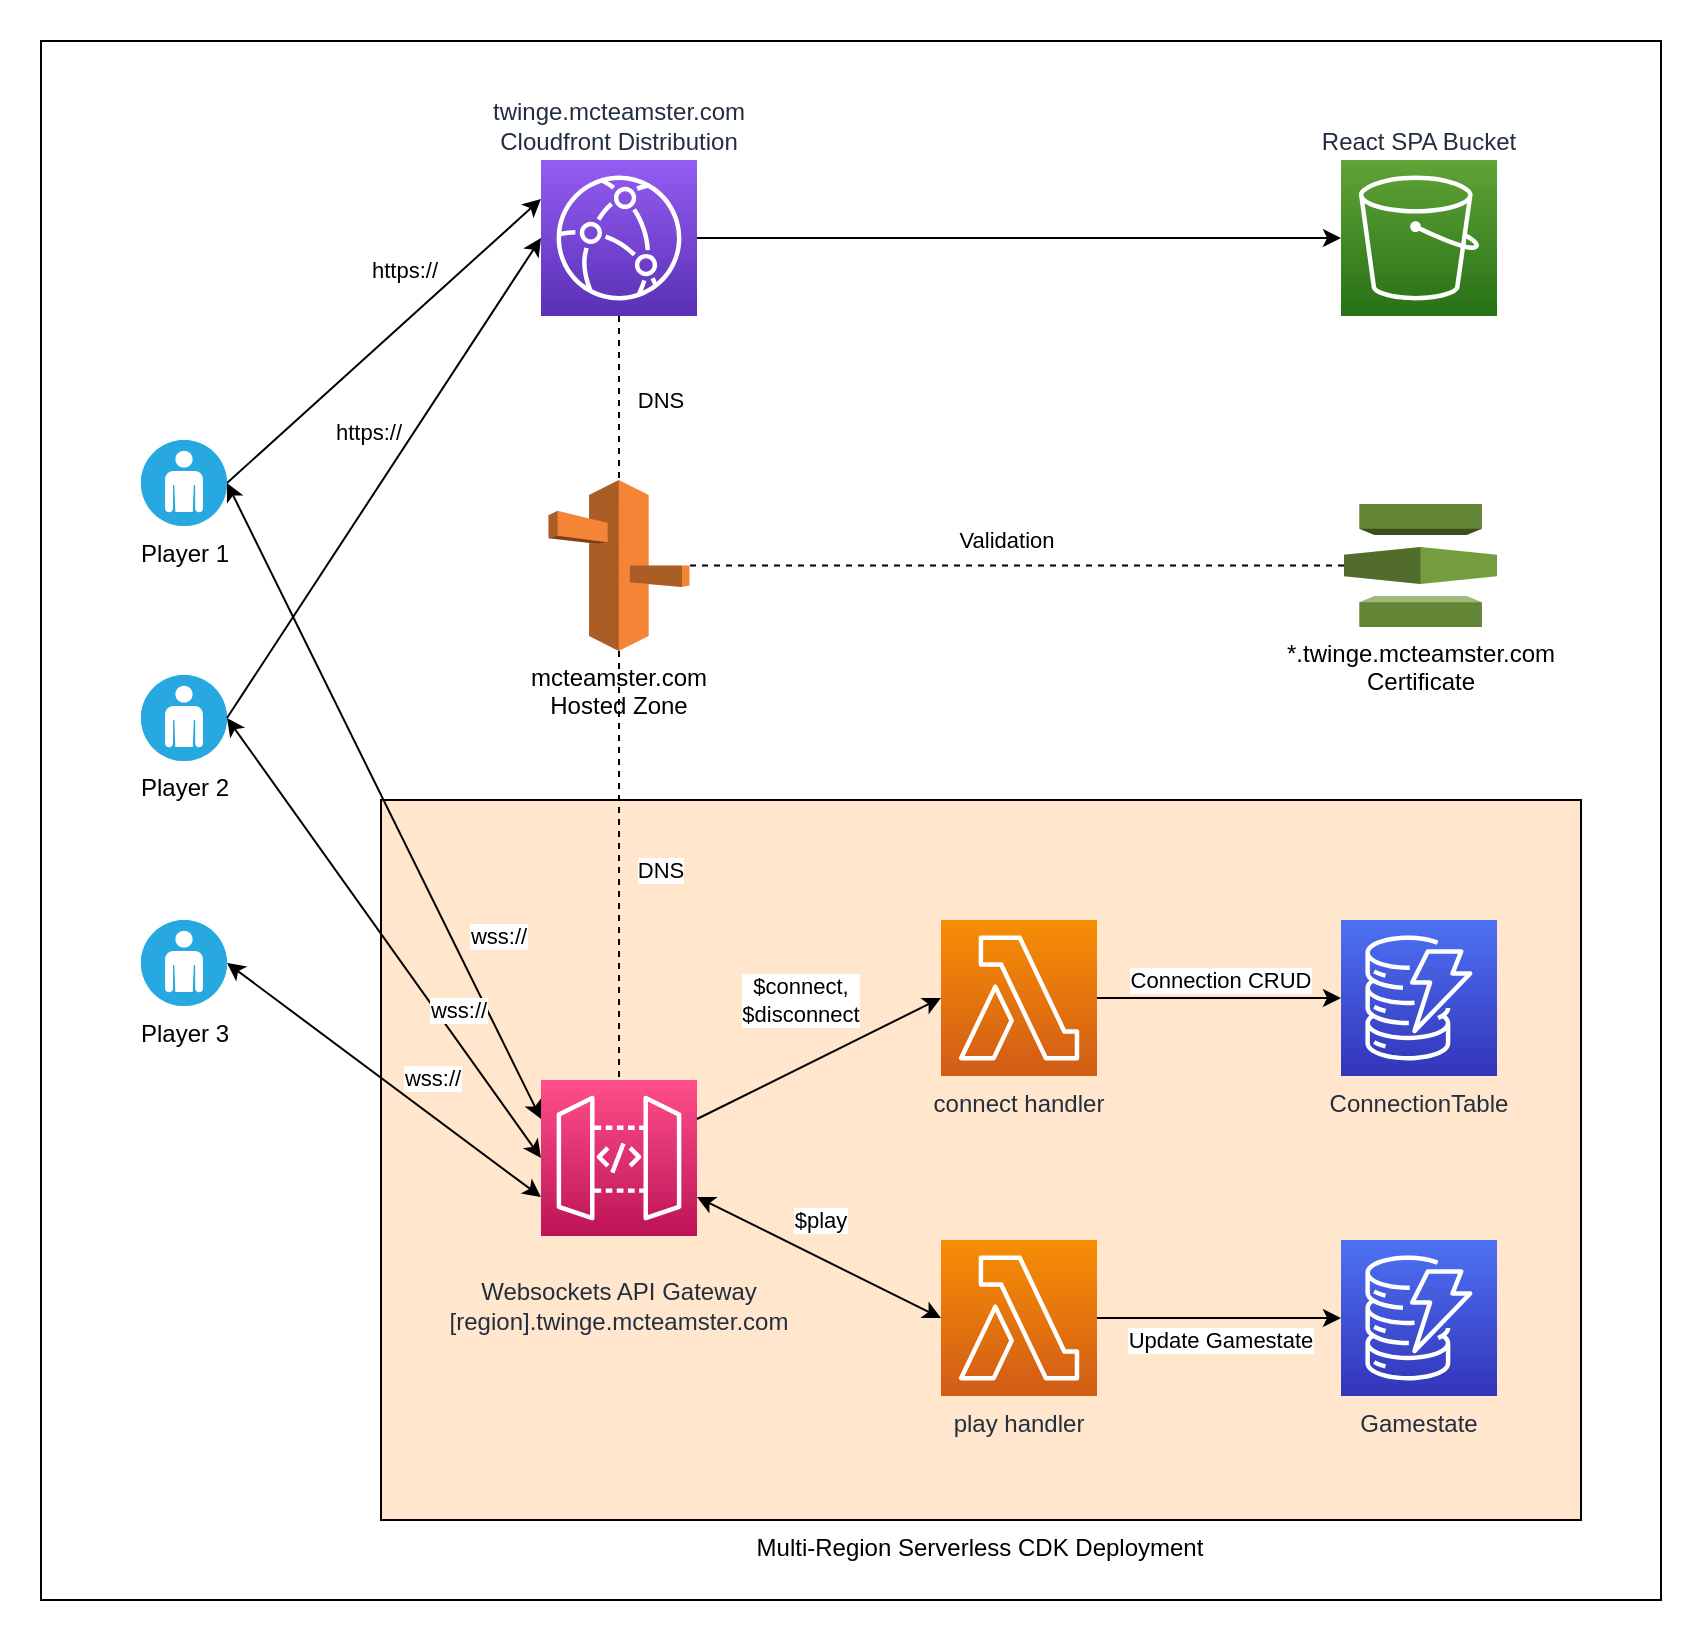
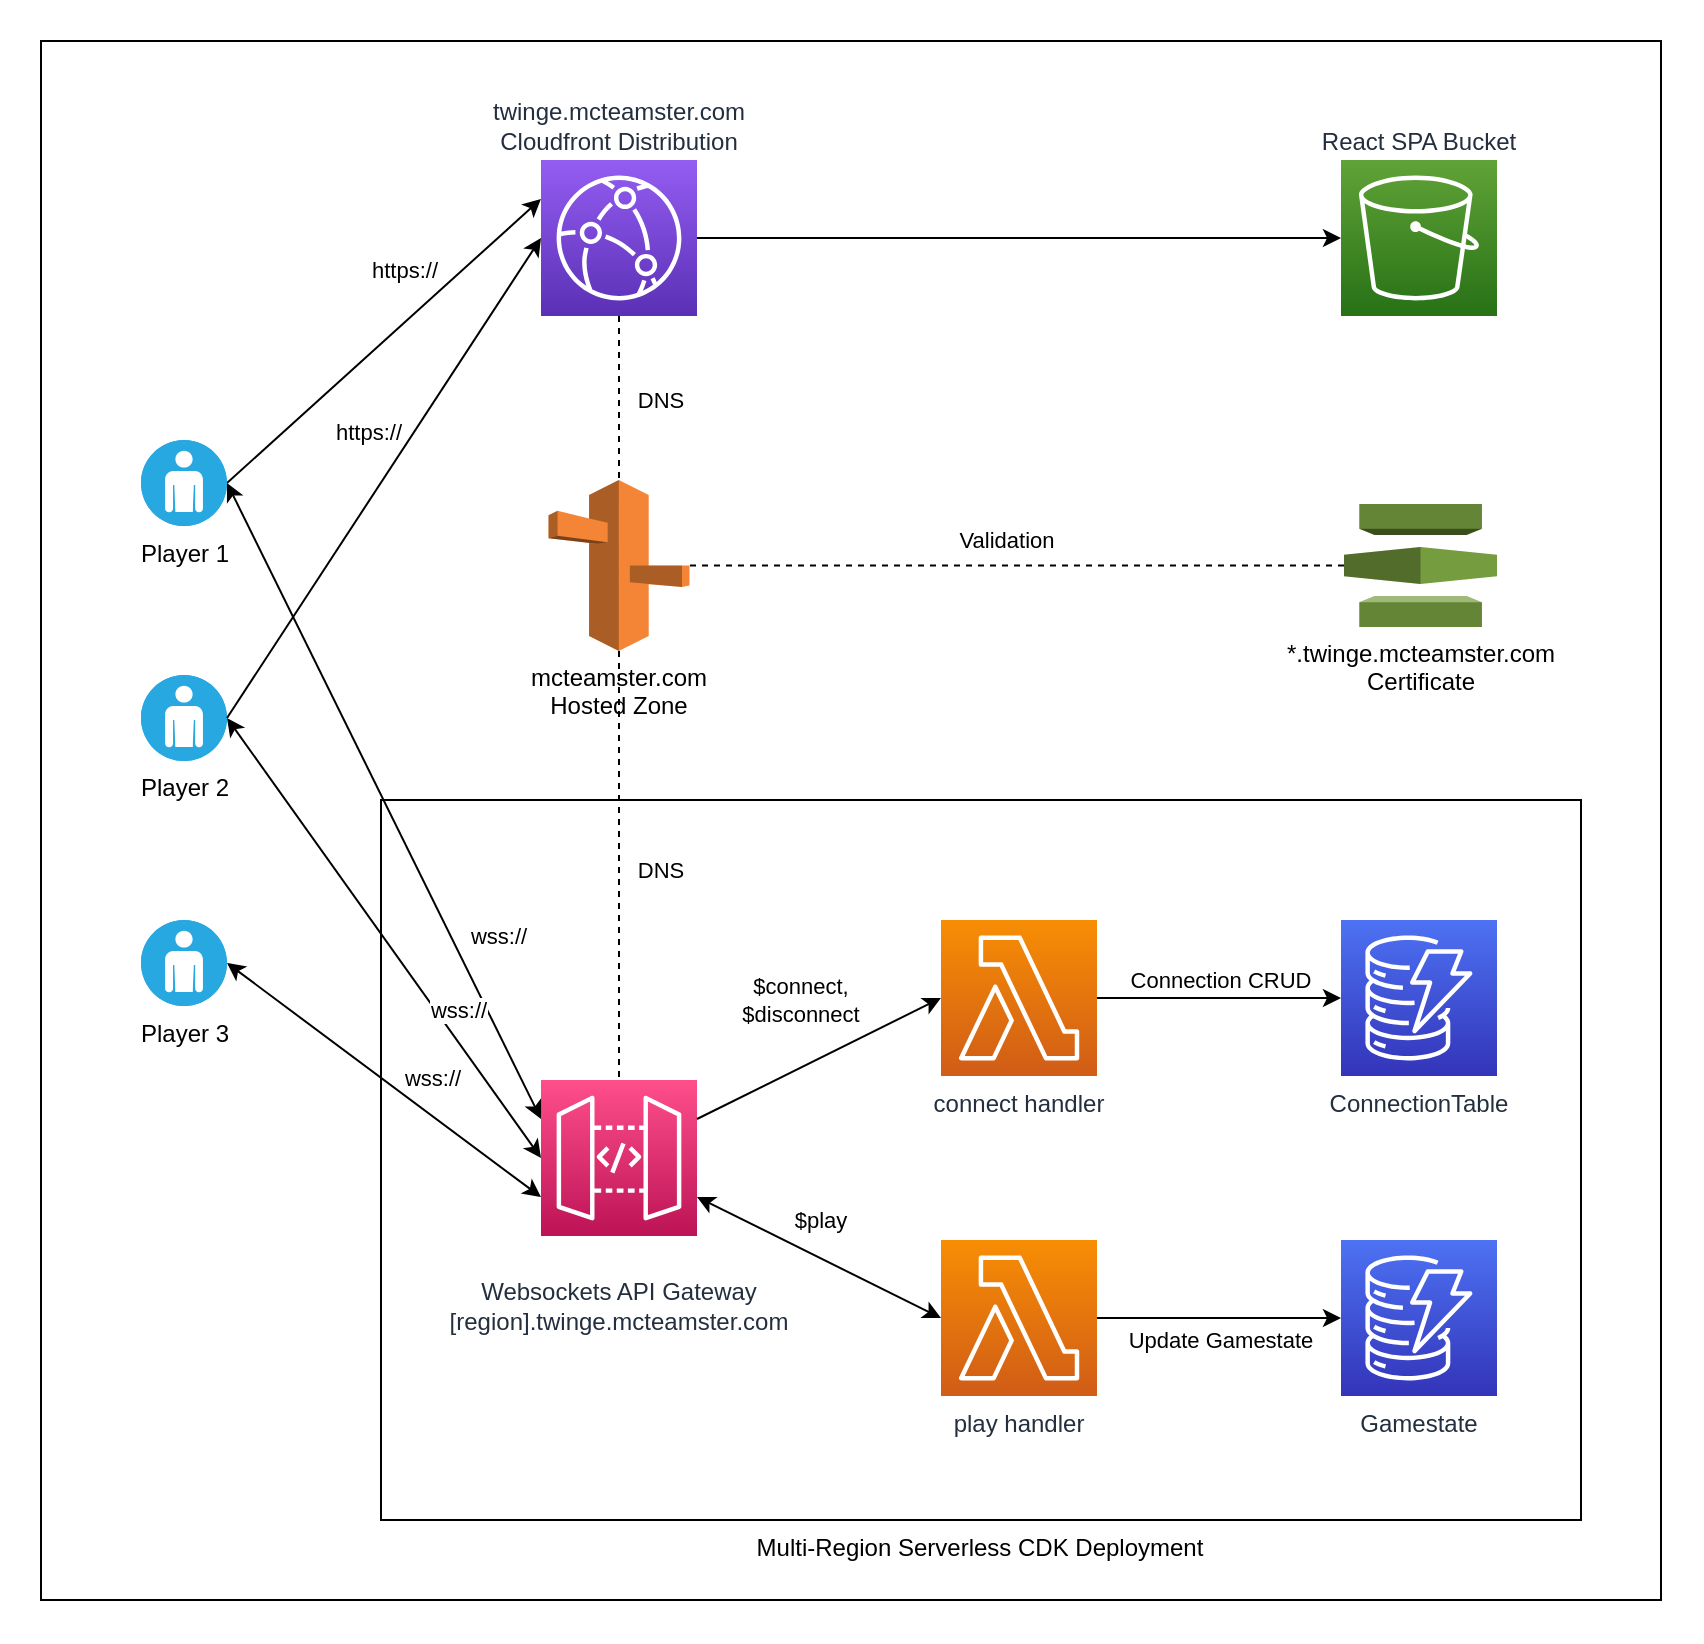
node "Multi-Region Serverless CDK Deployment": fillcolor #ffe6cc -> #ffffff
